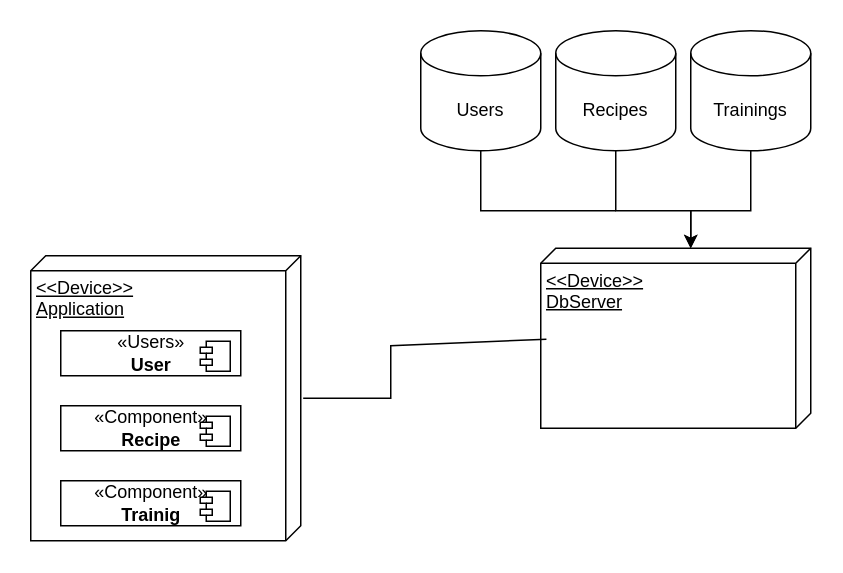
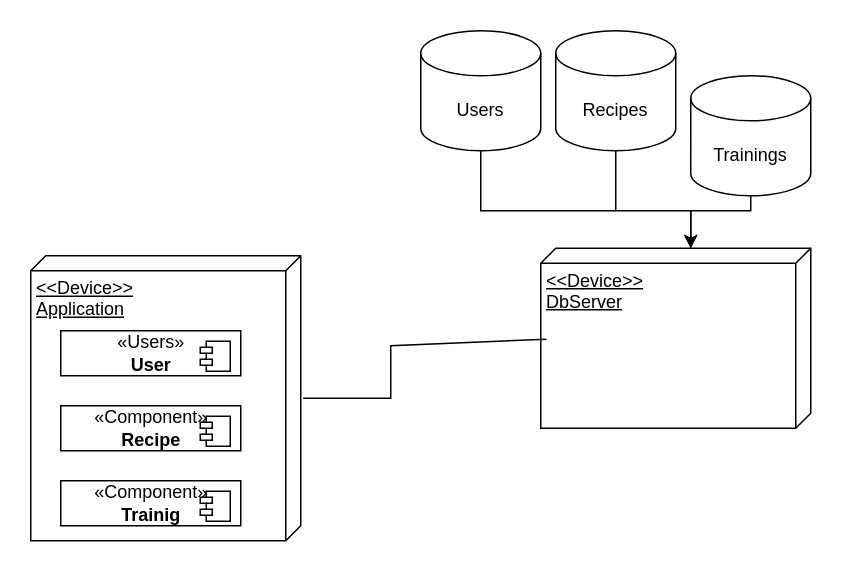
node "Trainings": moved (751, 91) -> (751, 136)
